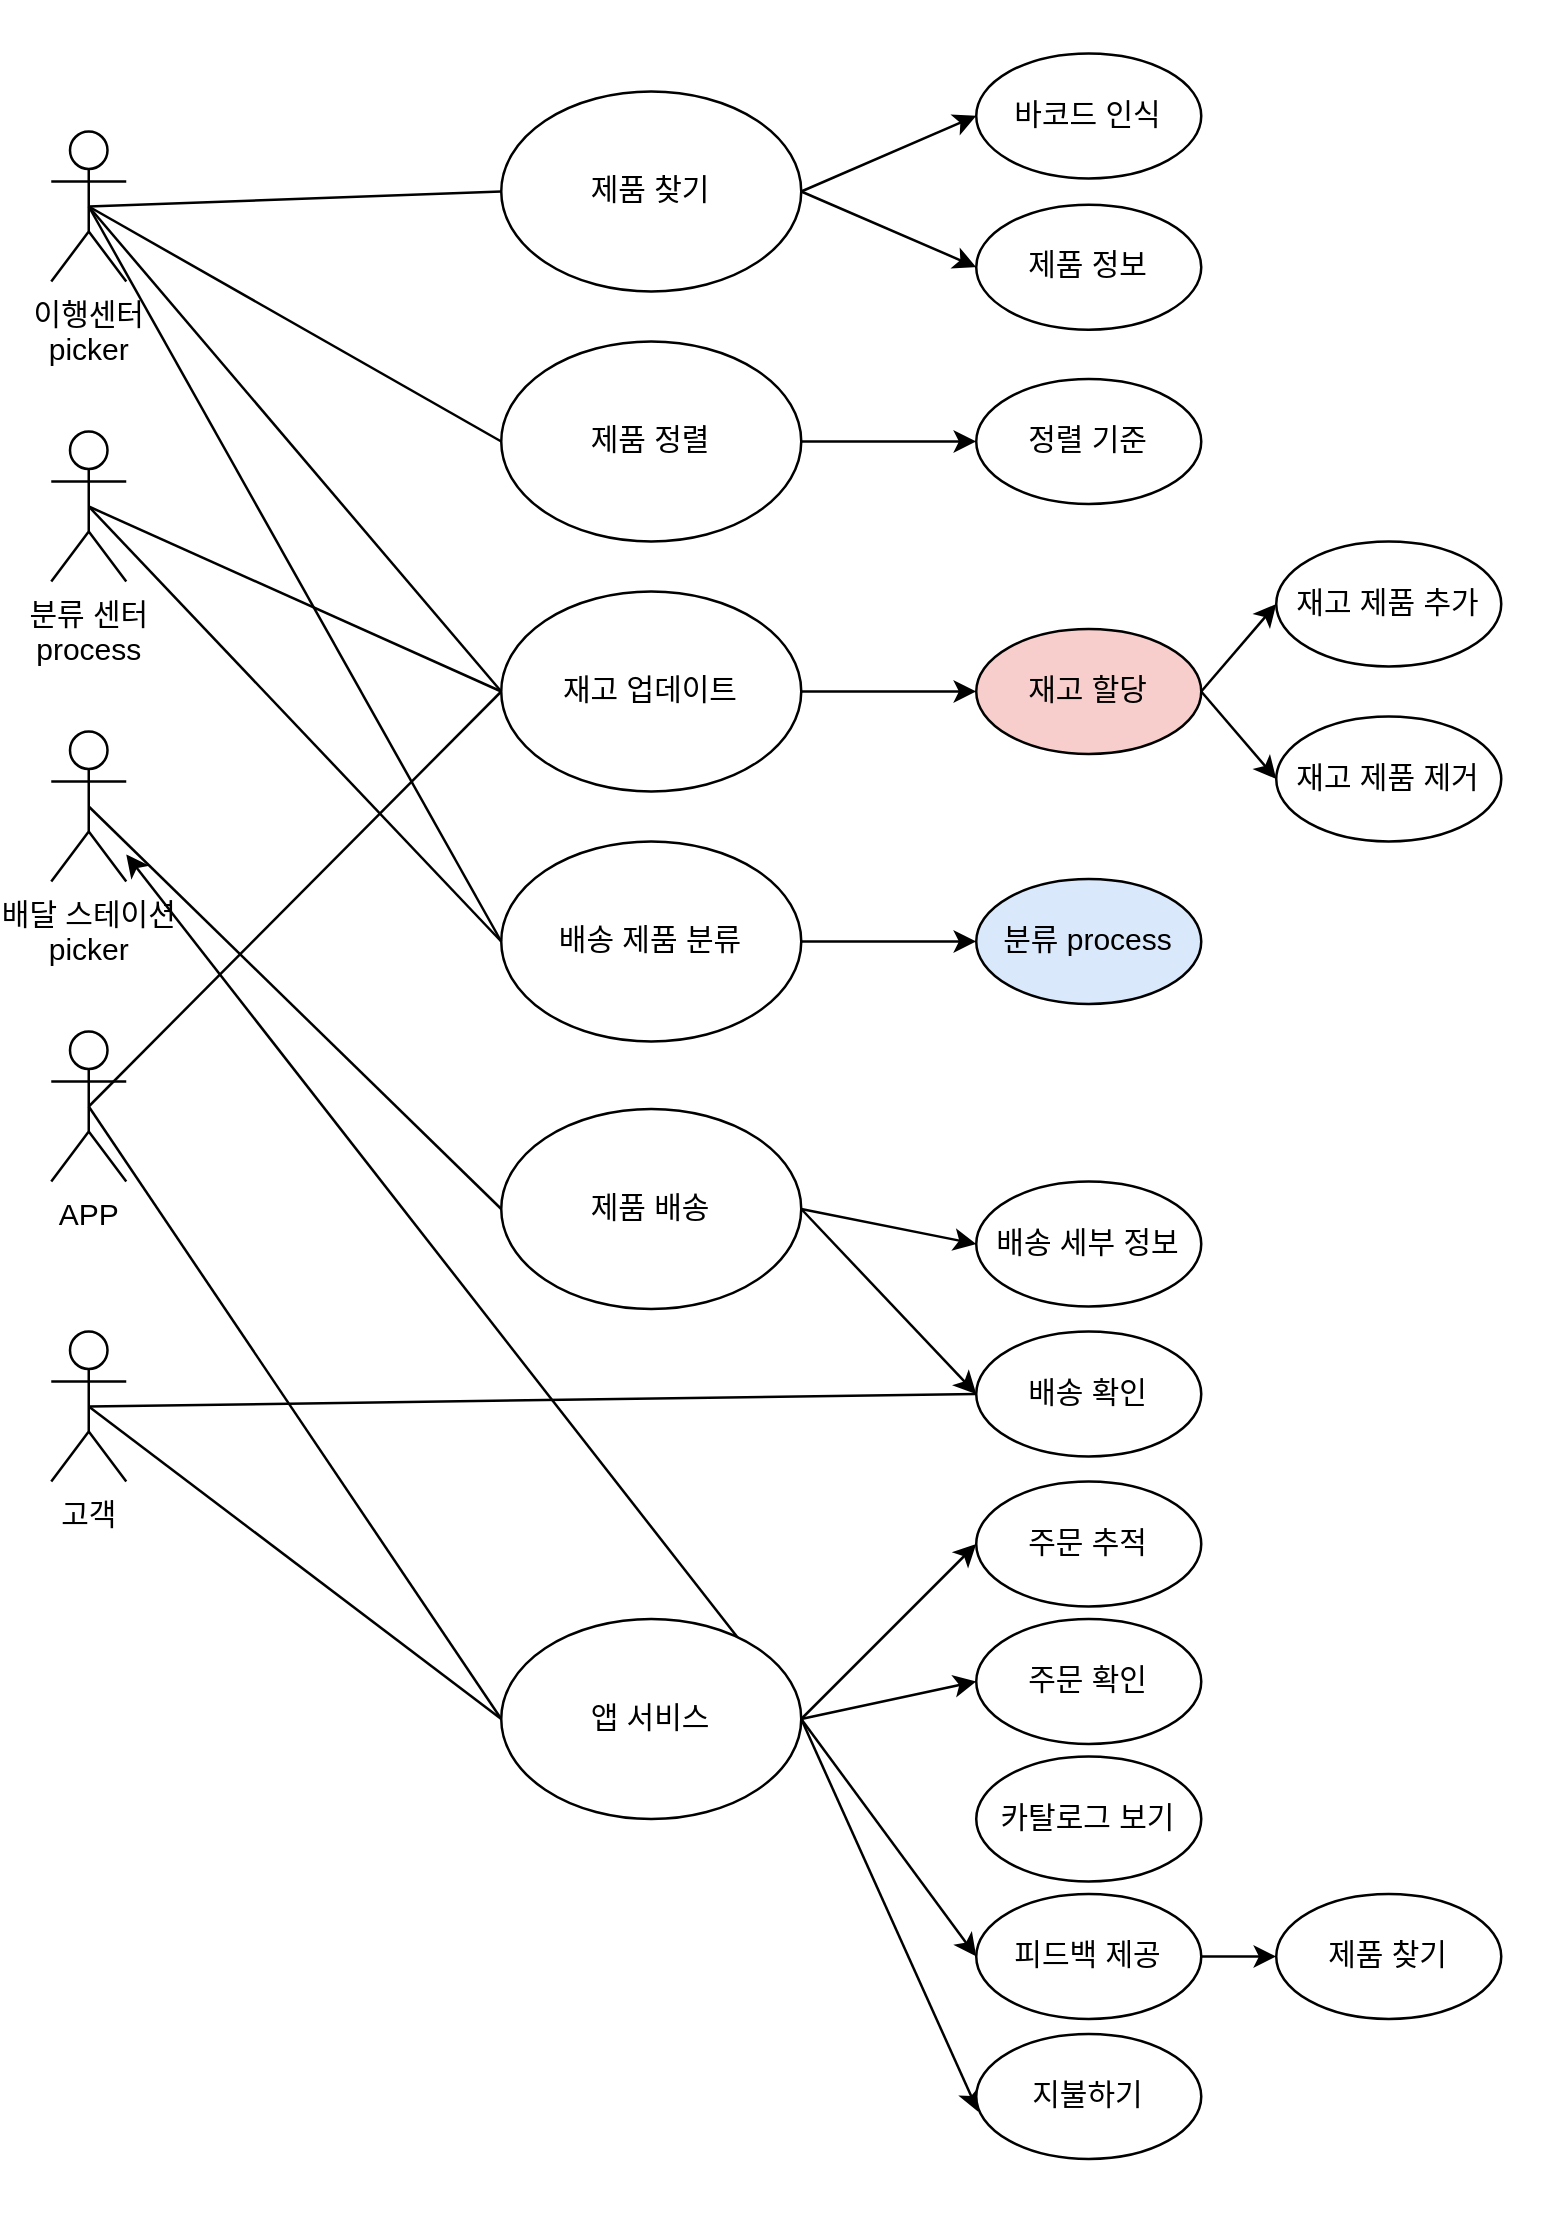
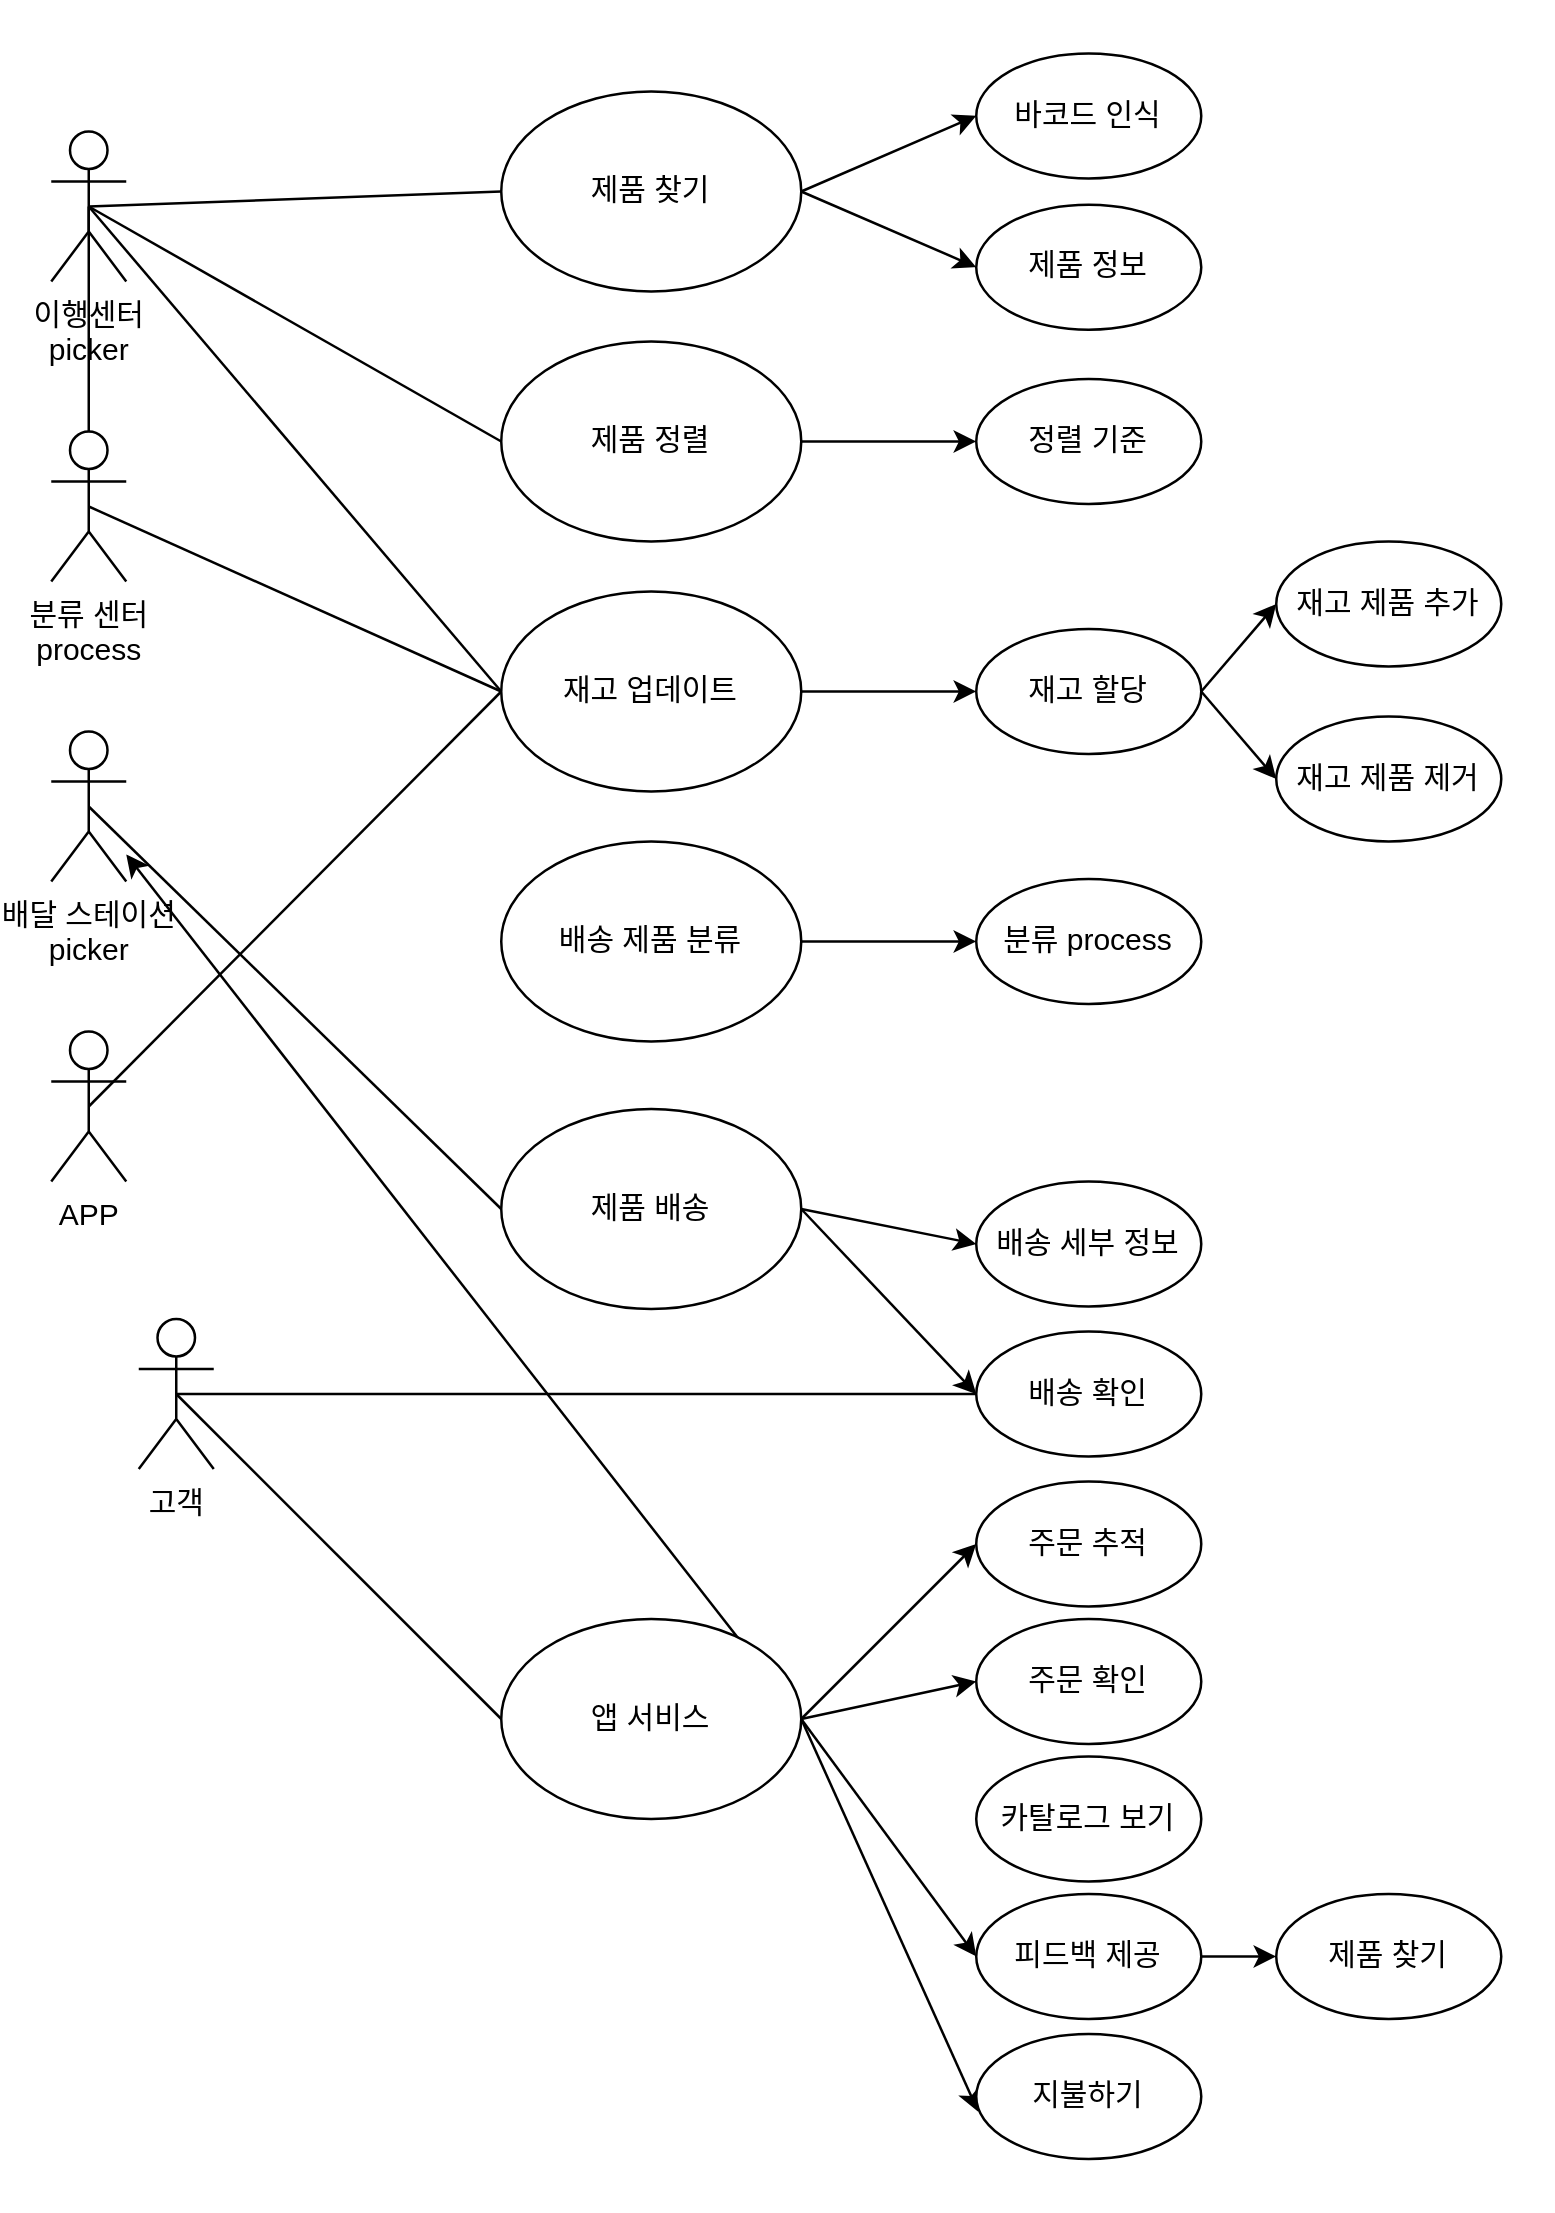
edge "이행센터 picker" -- "배송 제품 분류": now "이행센터 picker" -- "분류 센터 process"
edge "분류 센터 process" -- "배송 제품 분류": removed
node "재고 할당": fillcolor #f8cecc -> #ffffff
node "분류 process": fillcolor #dae8fc -> #ffffff
node "고객": moved (89, 1406) -> (176, 1394)
edge "APP" -- "앱 서비스": removed
